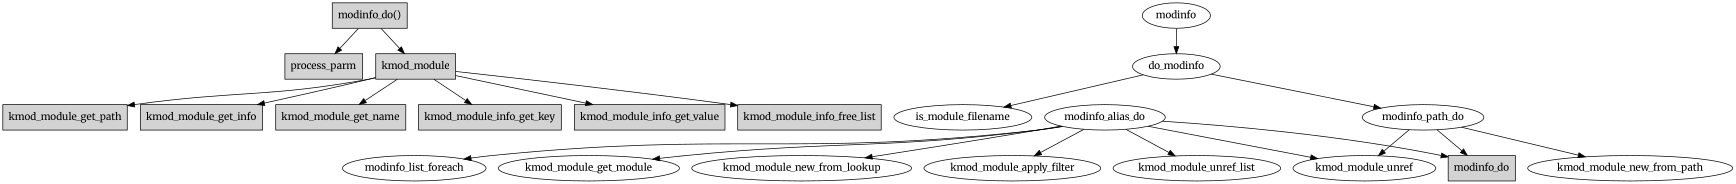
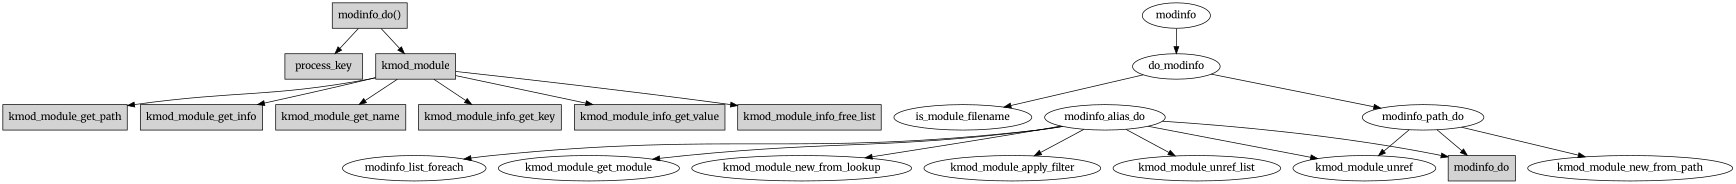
node "process_parm": label "process_parm" -> "process_key"
